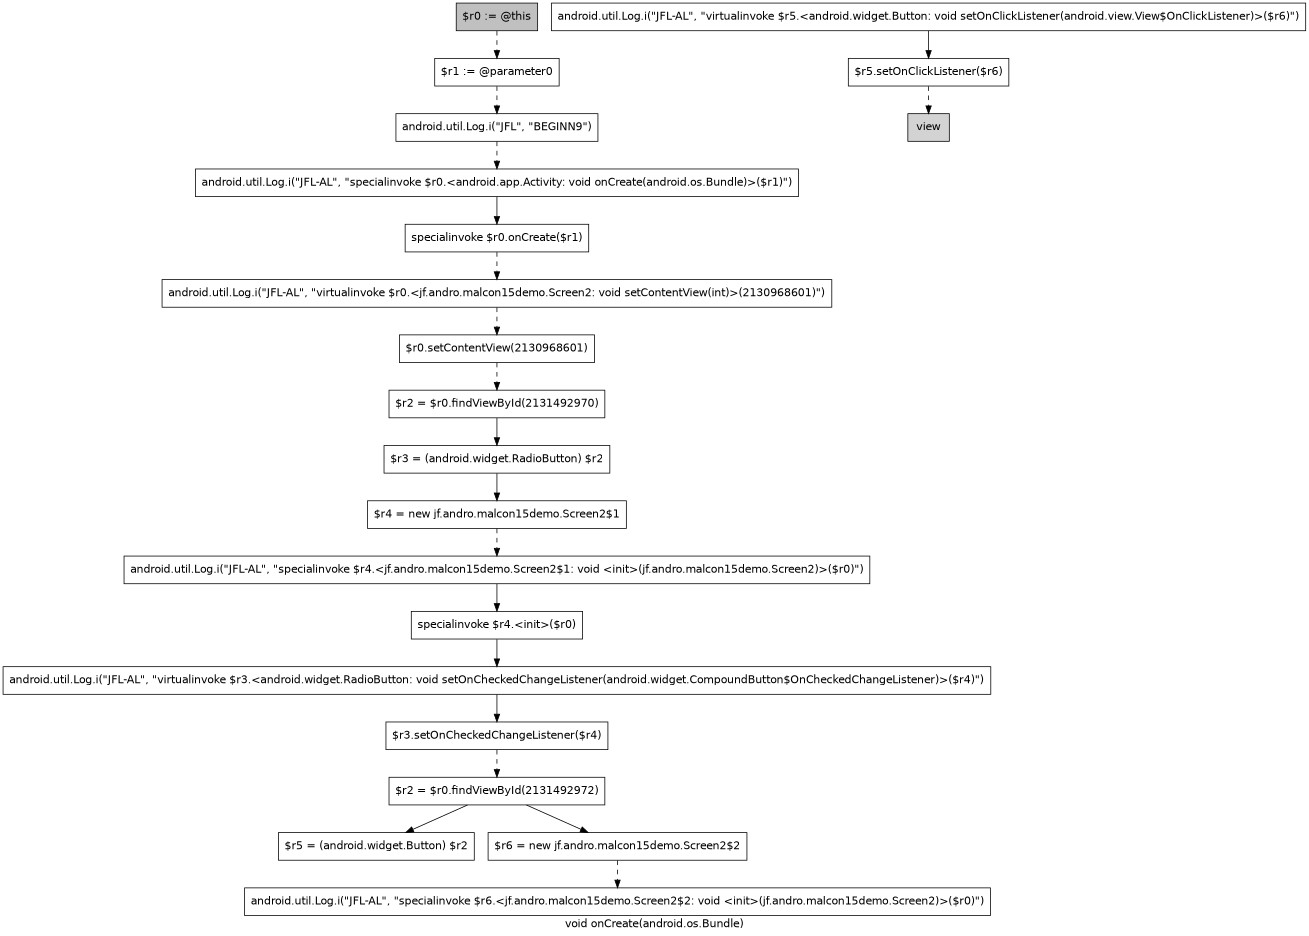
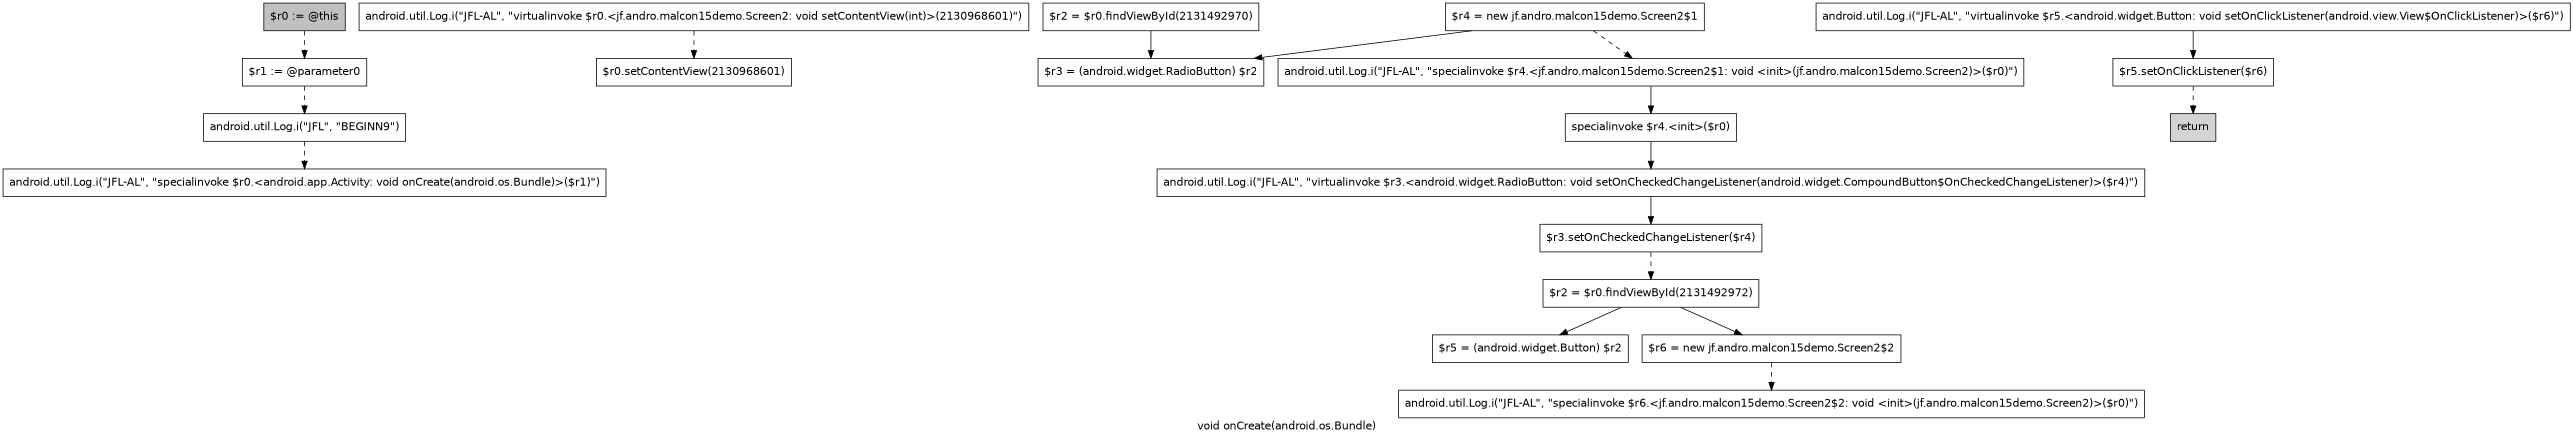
node "view": label "view" -> "return"
node "specialinvoke $r0.onCreate($r1)": removed
edge "$r0.setContentView(2130968601)" -> "$r2 = $r0.findViewById(2131492970)": removed
edge "$r3 = (android.widget.RadioButton) $r2" -> "$r4 = new jf.andro.malcon15demo.Screen2$1": reversed
